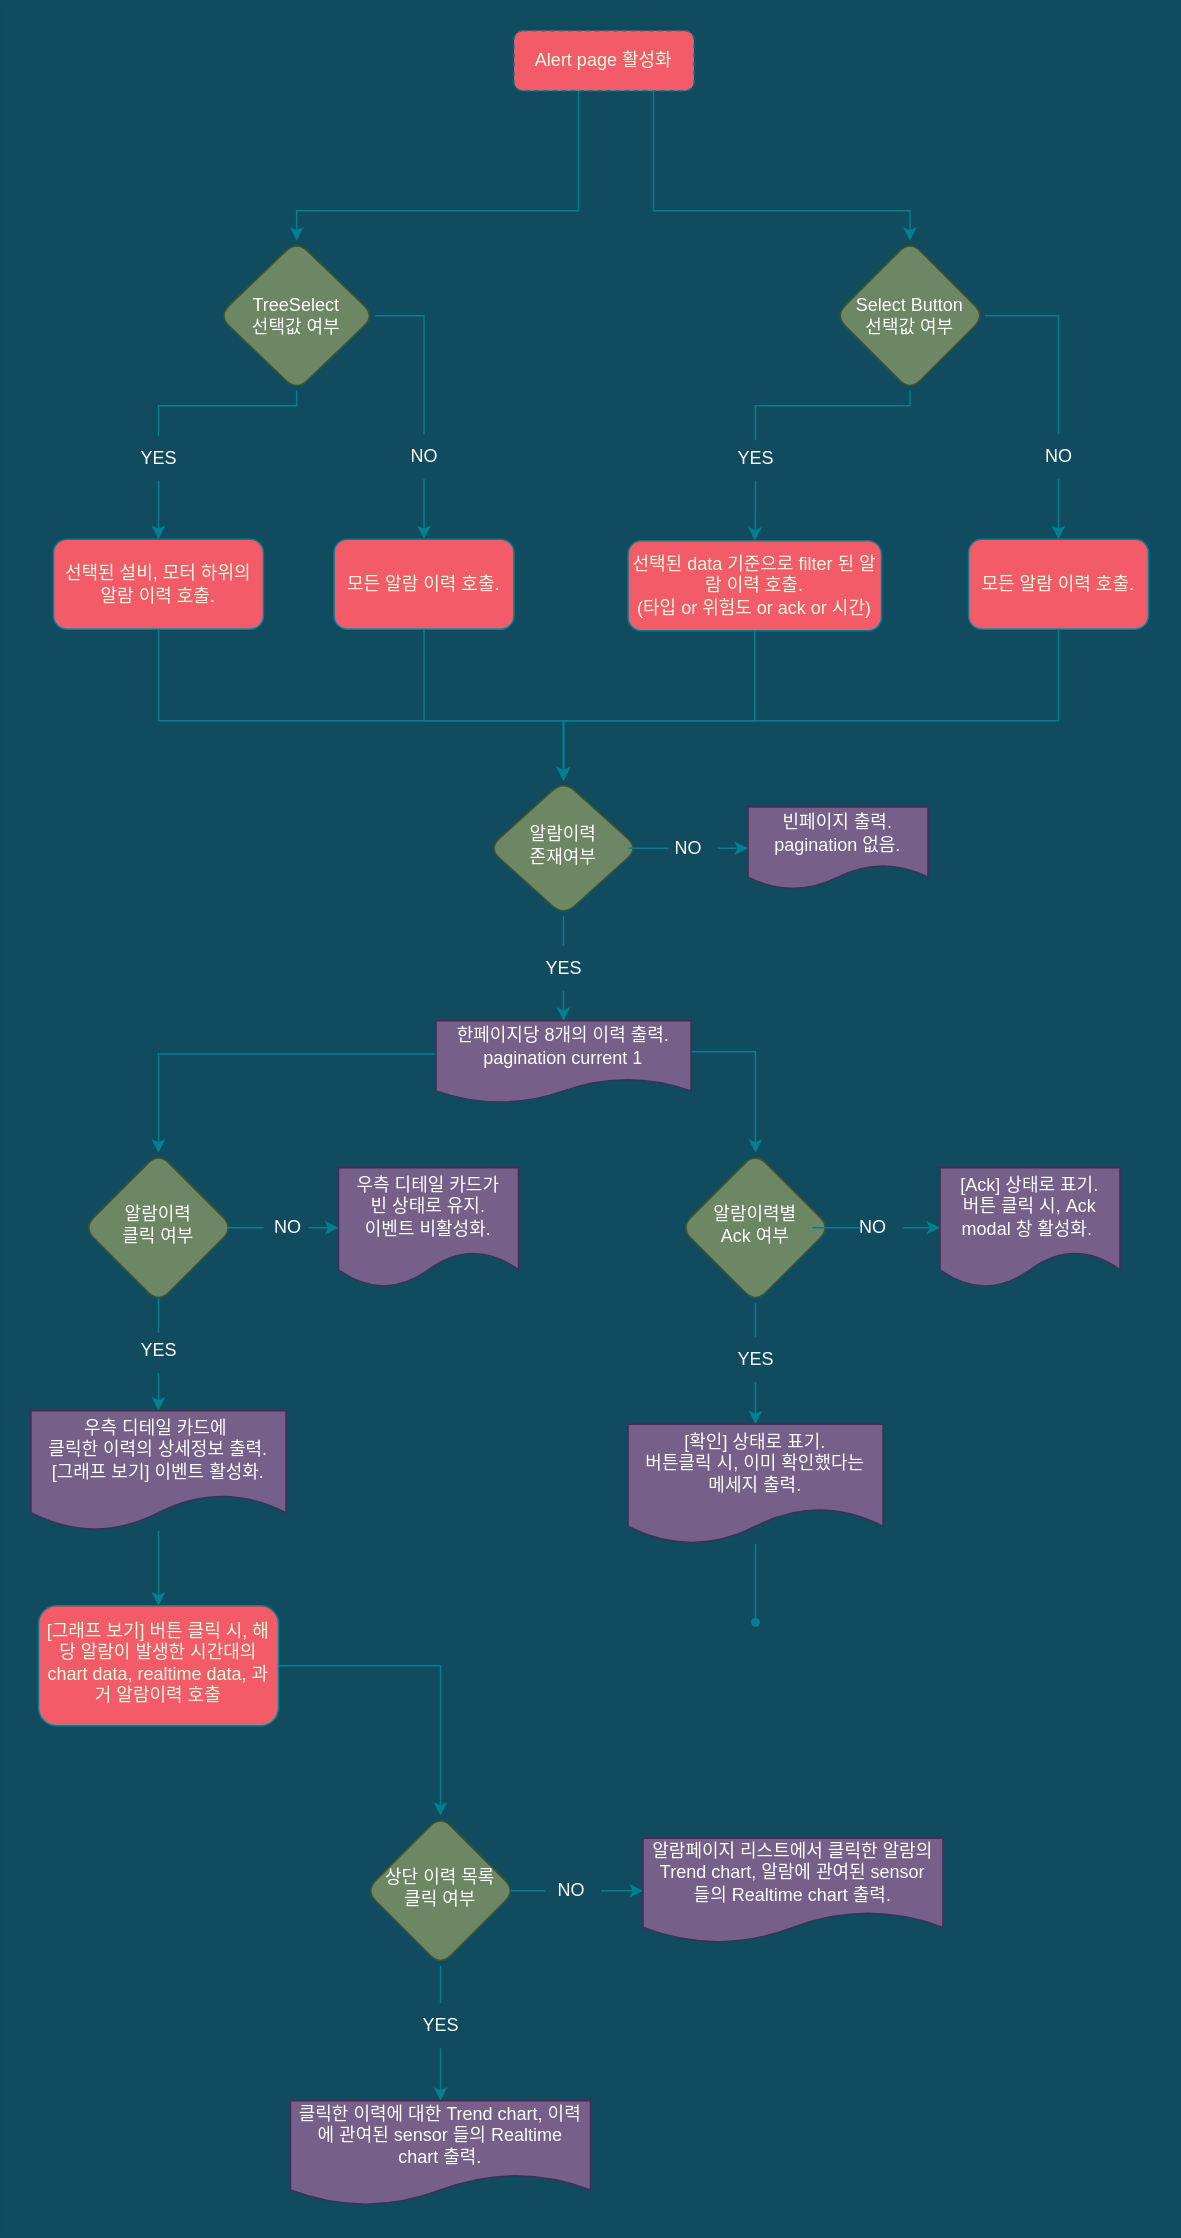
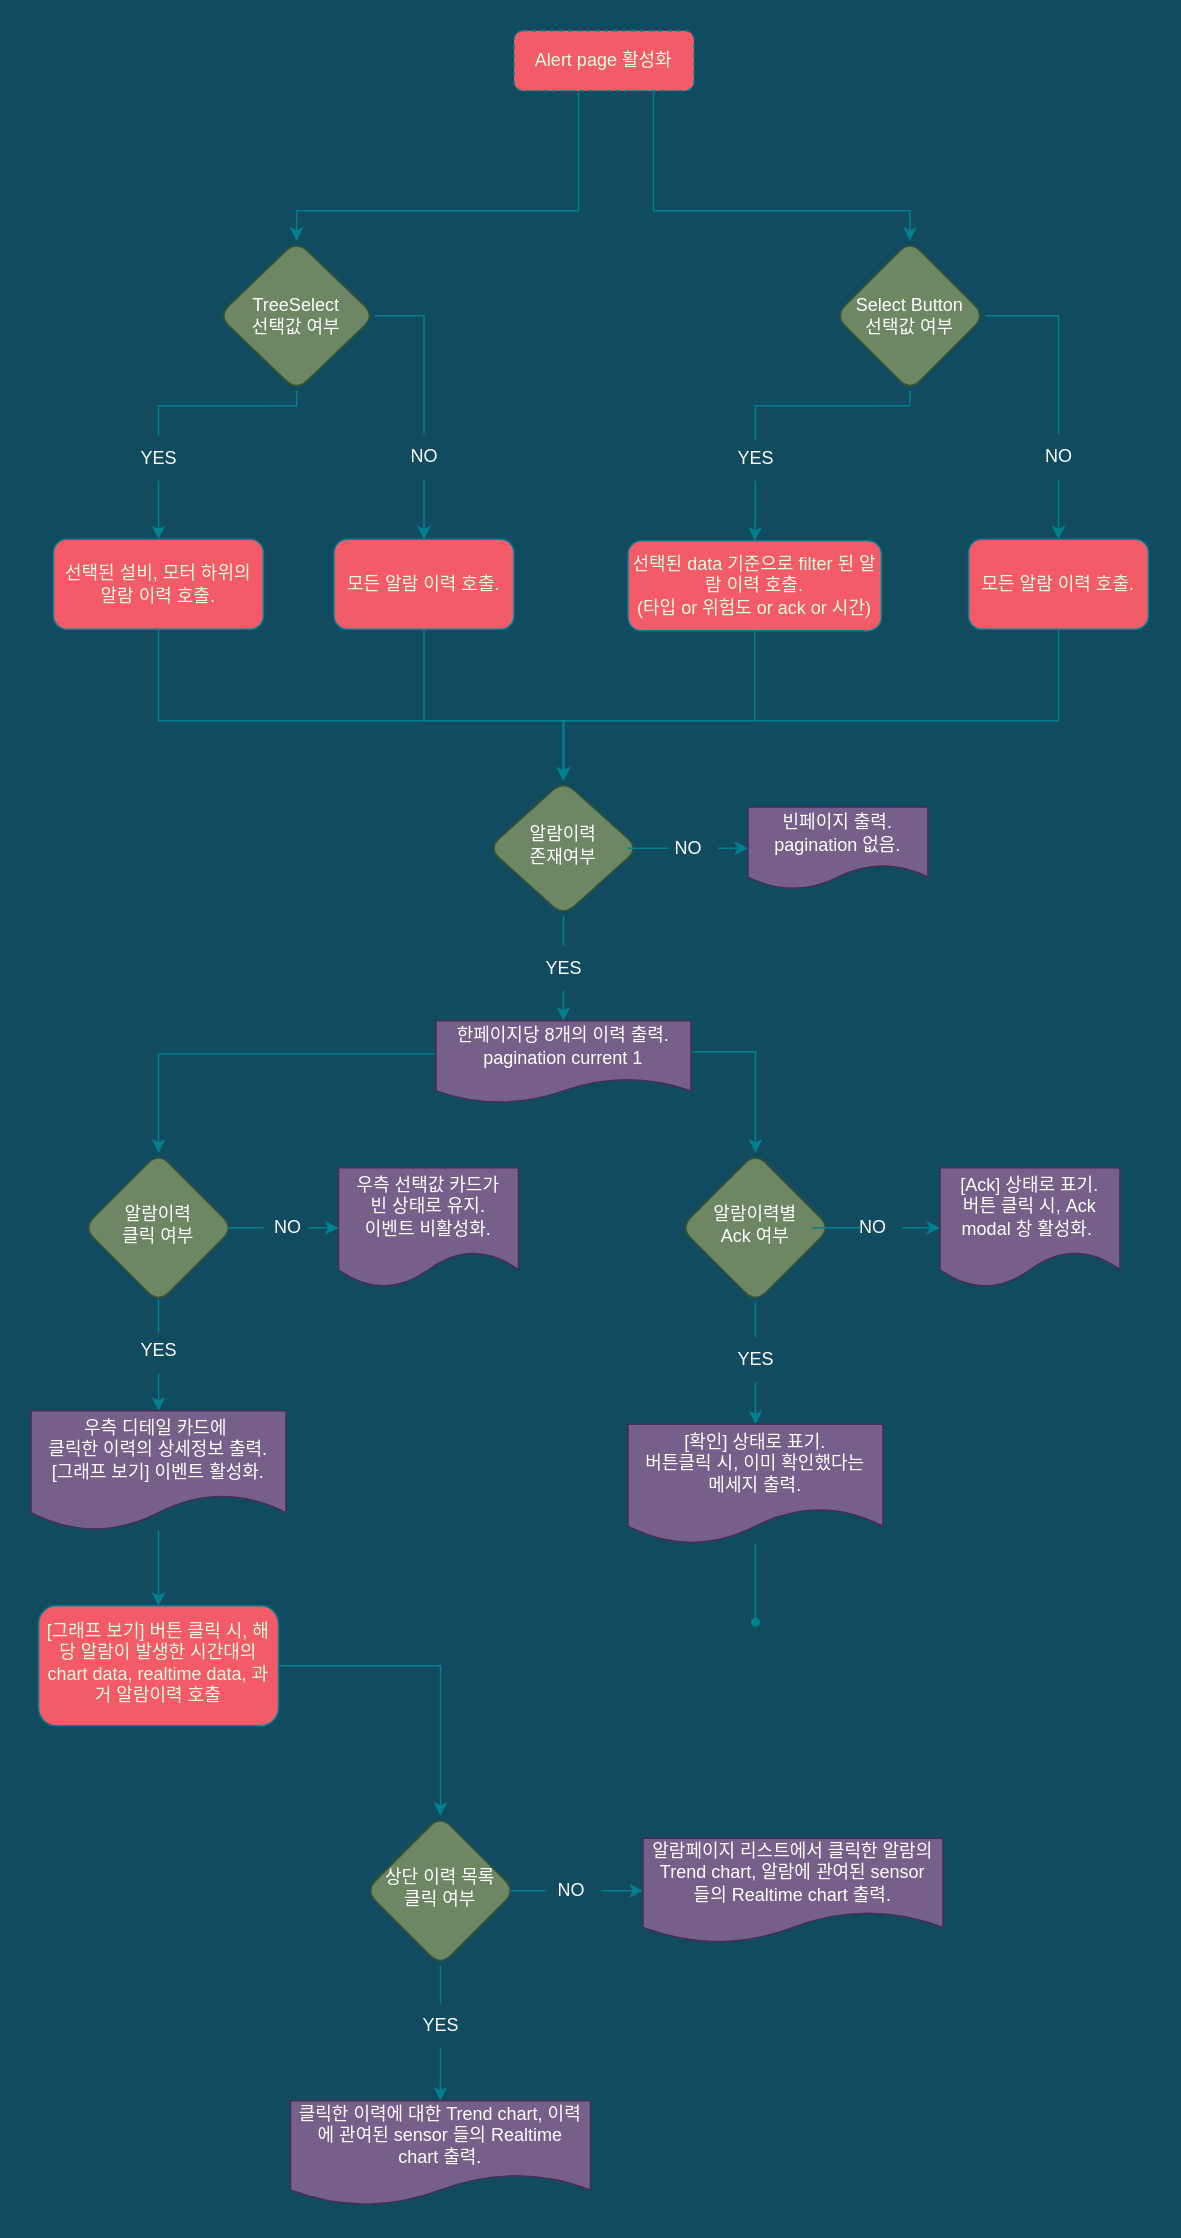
node "우측 디테일 카드가 빈 상태로 유지. 이벤트 비활성화.": label "우측 디테일 카드가 빈 상태로 유지. 이벤트 비활성화." -> "우측 선택값 카드가 빈 상태로 유지. 이벤트 비활성화."
